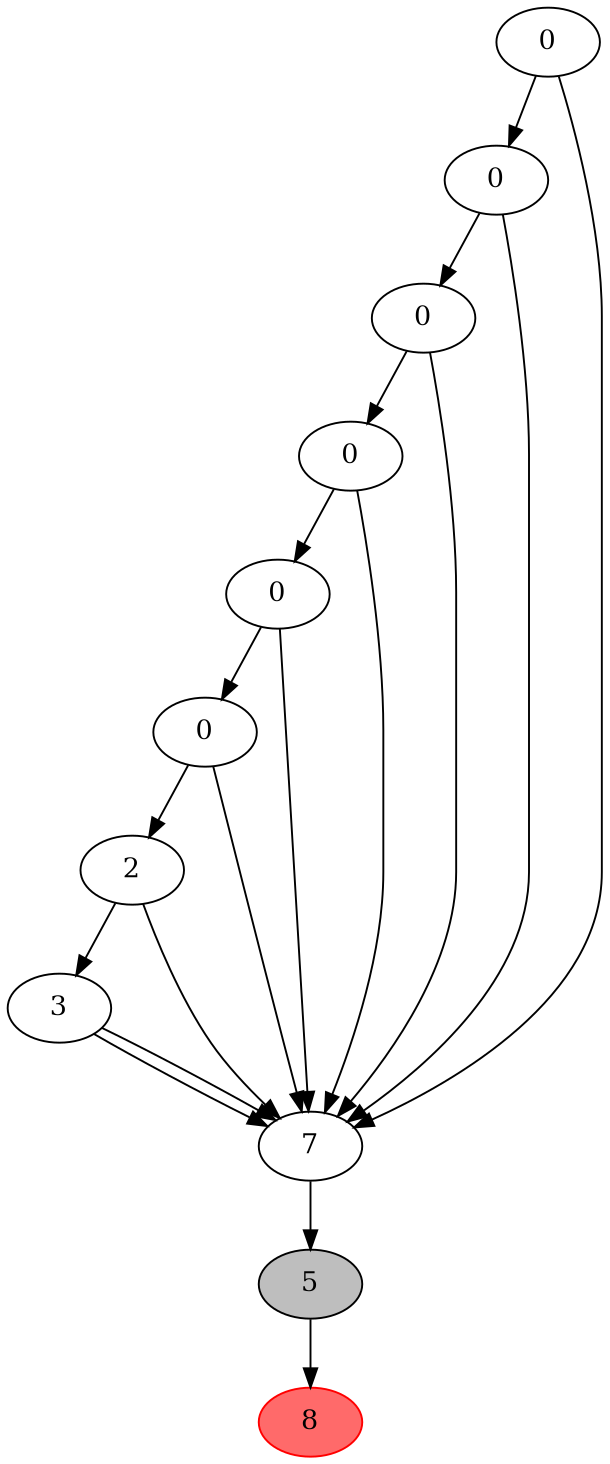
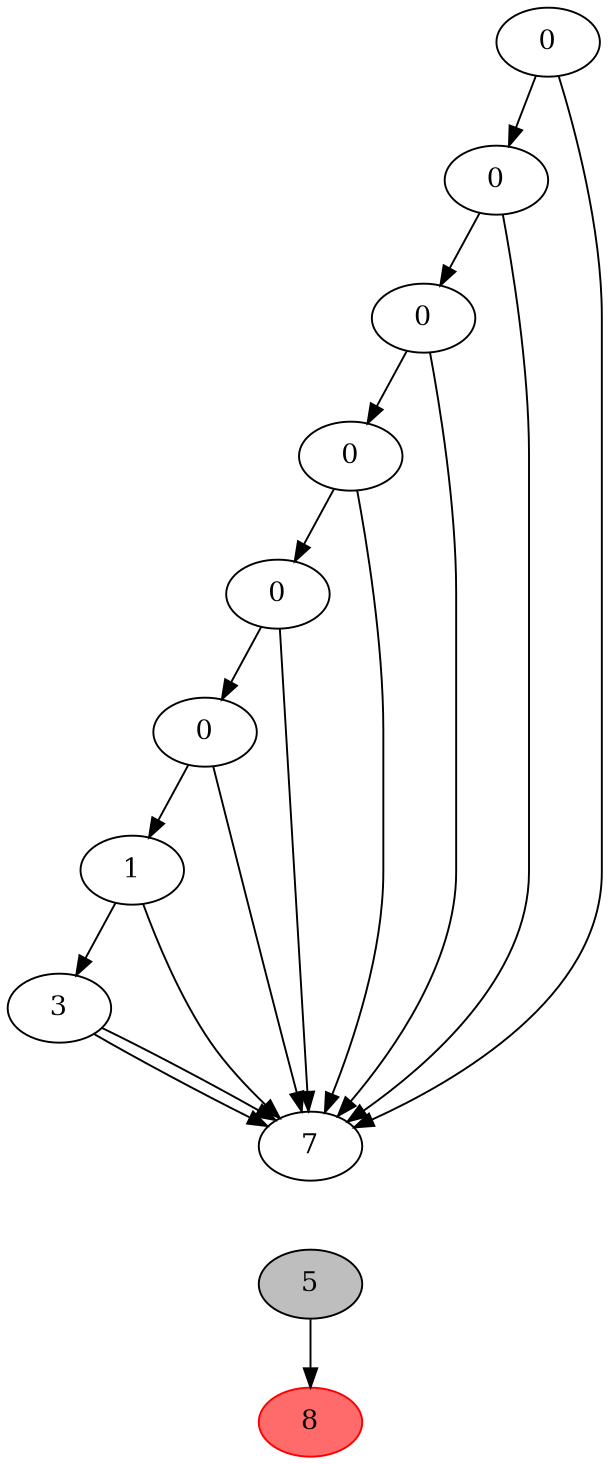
node "2": label "2" -> "1"
edge "7" -> "5": removed
